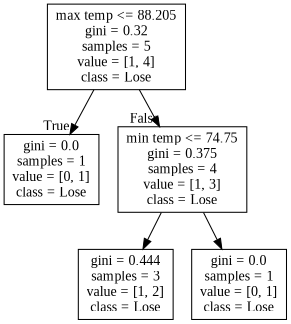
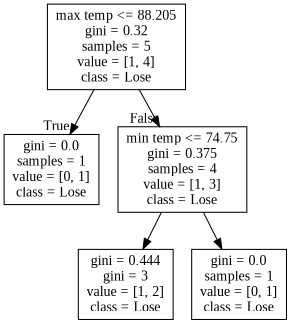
node "gini = 0.444 samples = 3 value = [1, 2] class = Lose": label "gini = 0.444 samples = 3 value = [1, 2] class = Lose" -> "gini = 0.444 gini = 3 value = [1, 2] class = Lose"
